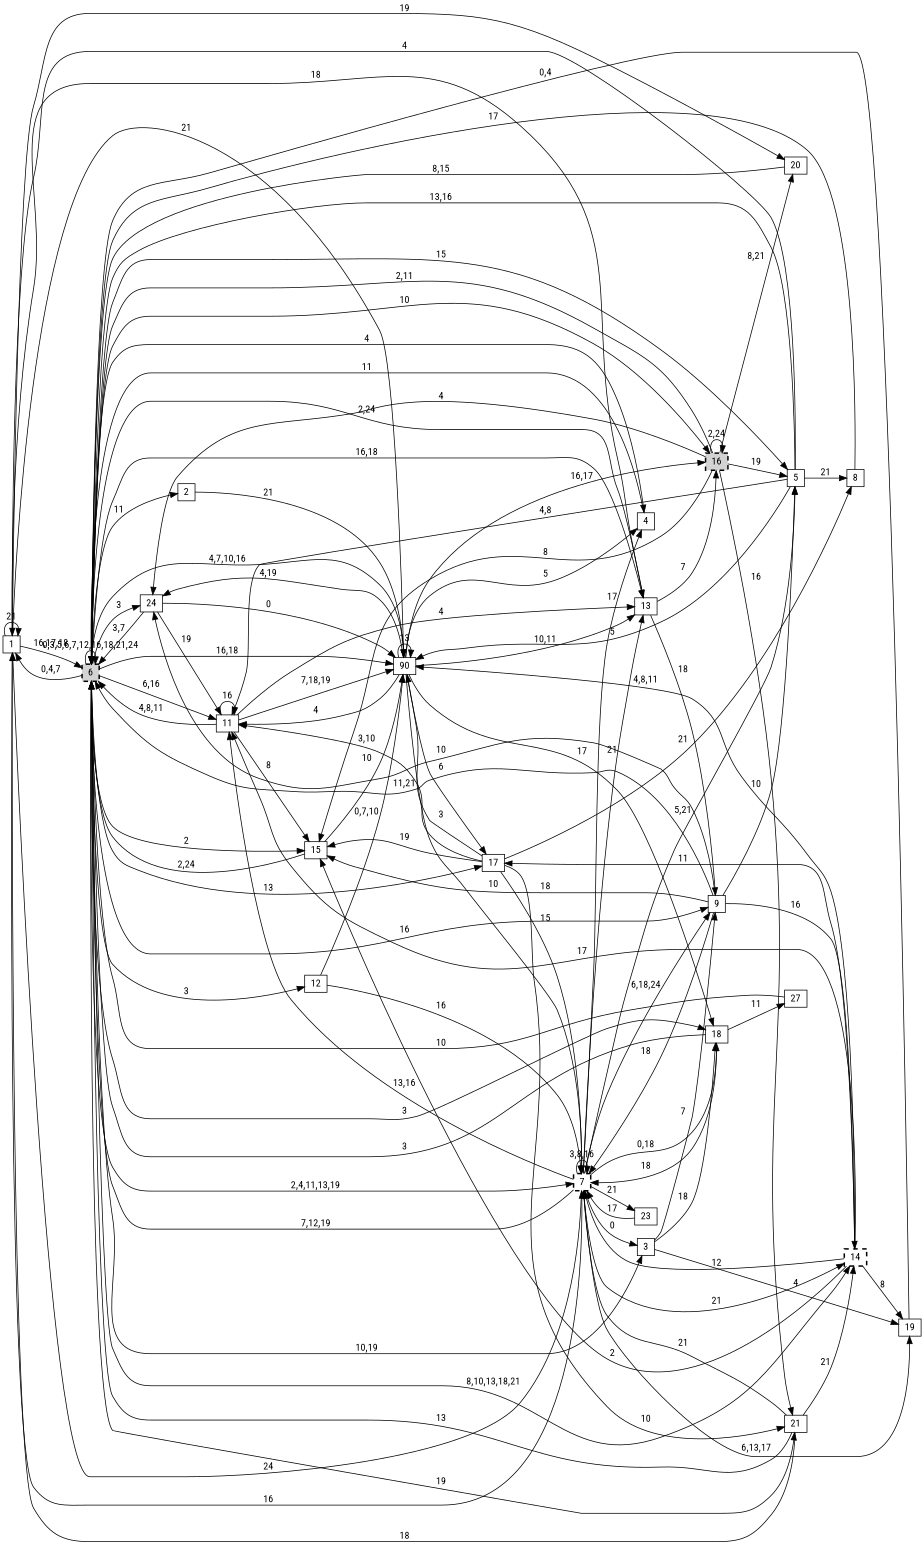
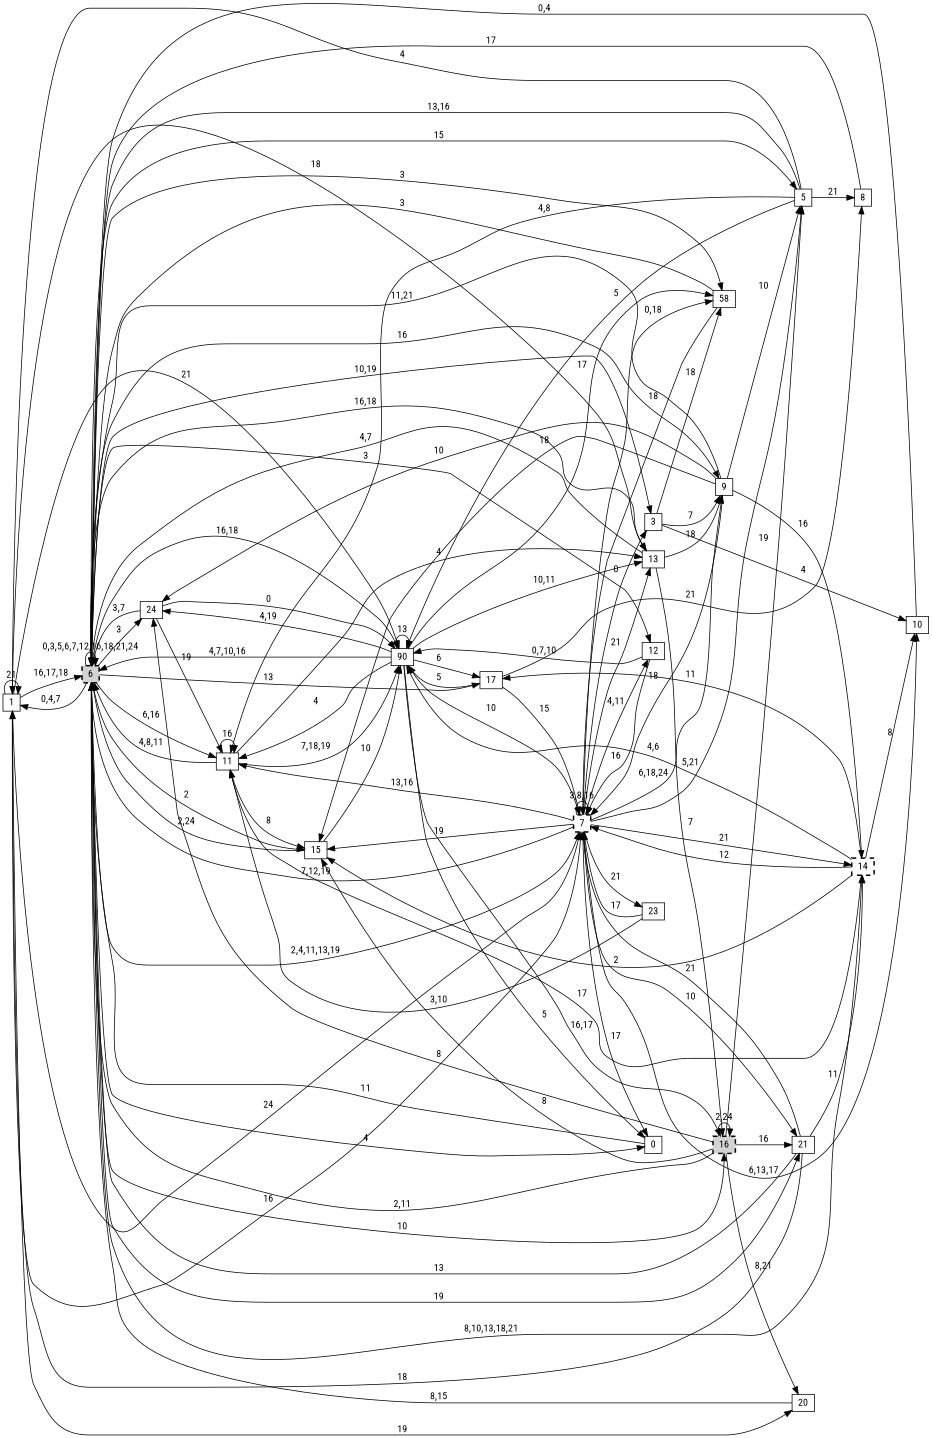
edge "16" -> "24": label "4" -> "8"
edge "13" -> "6": label "2,24" -> "4,7"
node "2": removed
node "4": label "4" -> "0"
edge "14" -> "90": label "4,8,11" -> "4,6"
edge "7" -> "12": added, label "4,11"
edge "17" -> "11": now "23" -> "11"
edge "17" -> "90": label "3" -> "5"
edge "17" -> "15": now "7" -> "15"
node "27": removed
node "18": label "18" -> "58"
edge "17" -> "21": now "7" -> "21"
node "19": label "19" -> "10"
edge "21" -> "14": label "21" -> "11"
